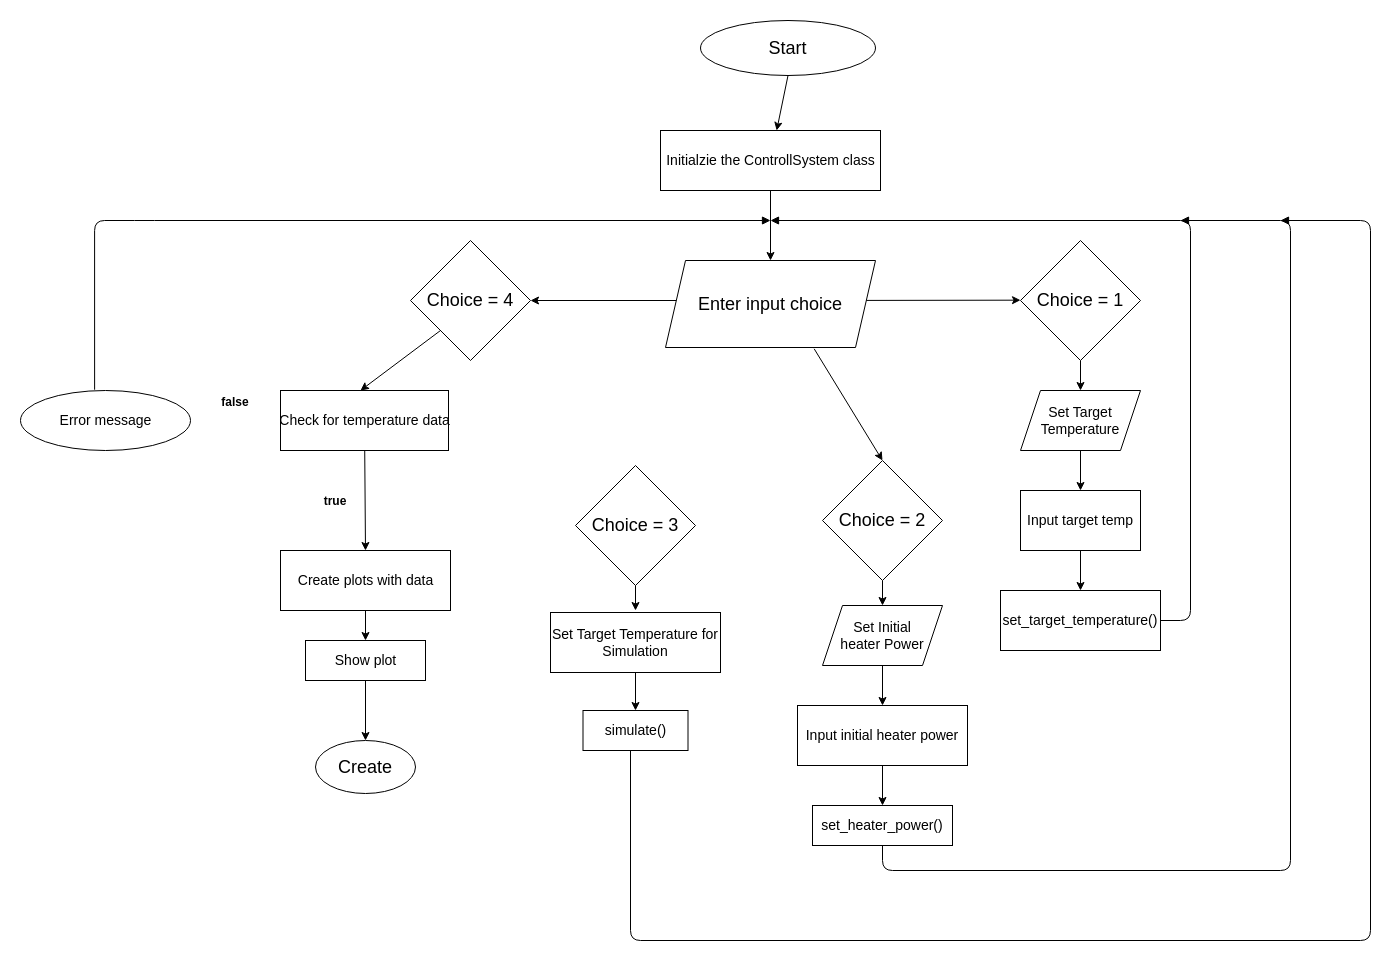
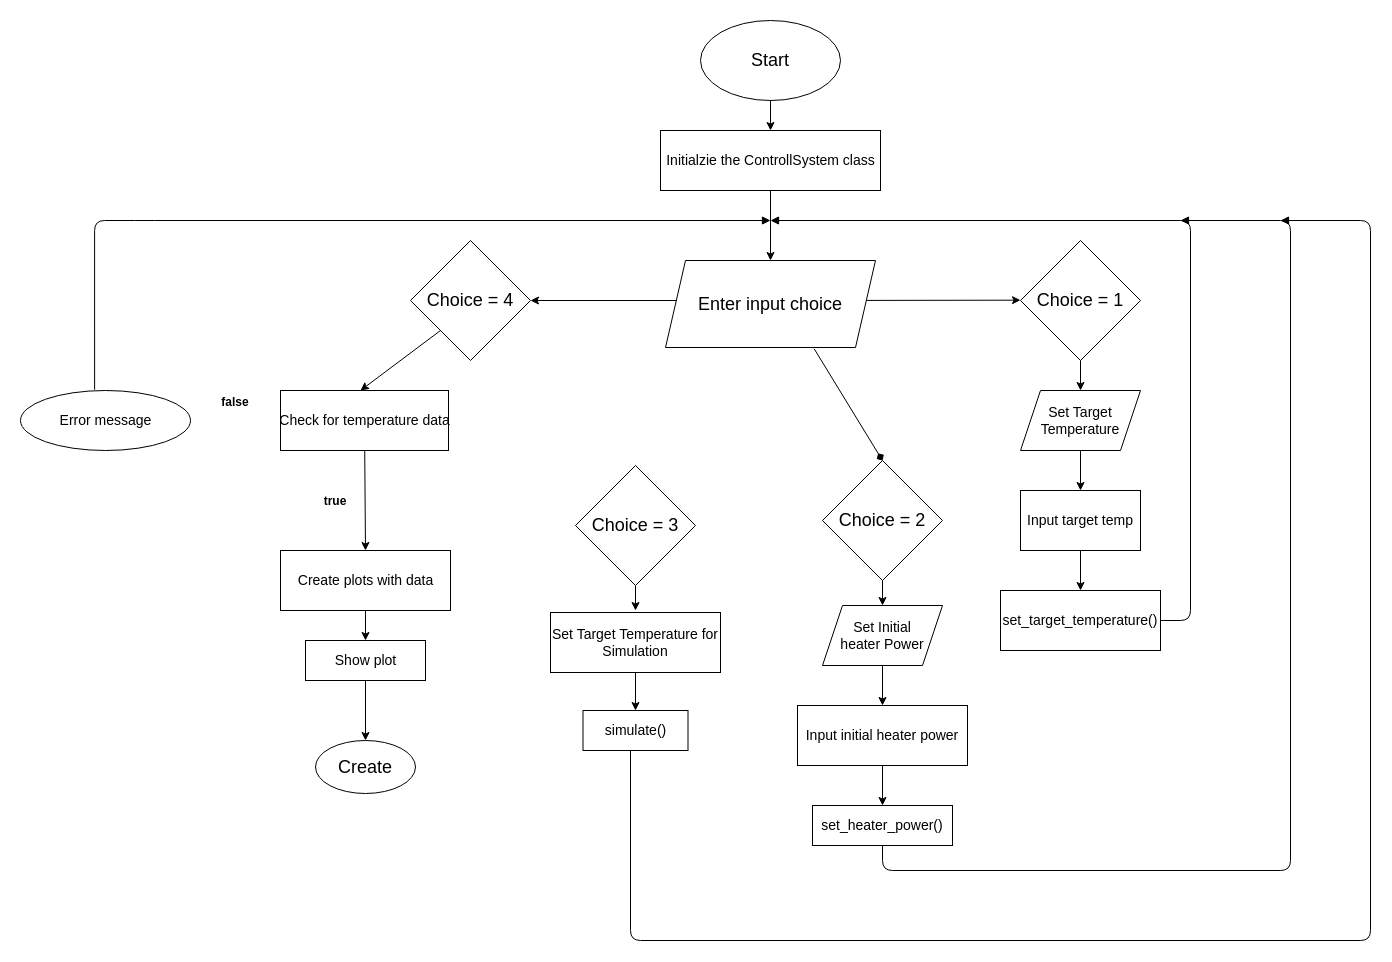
node "Start": size 175x55 -> 140x80
edge "Enter input choice" -> "Choice = 2": arrowhead classic -> diamond
